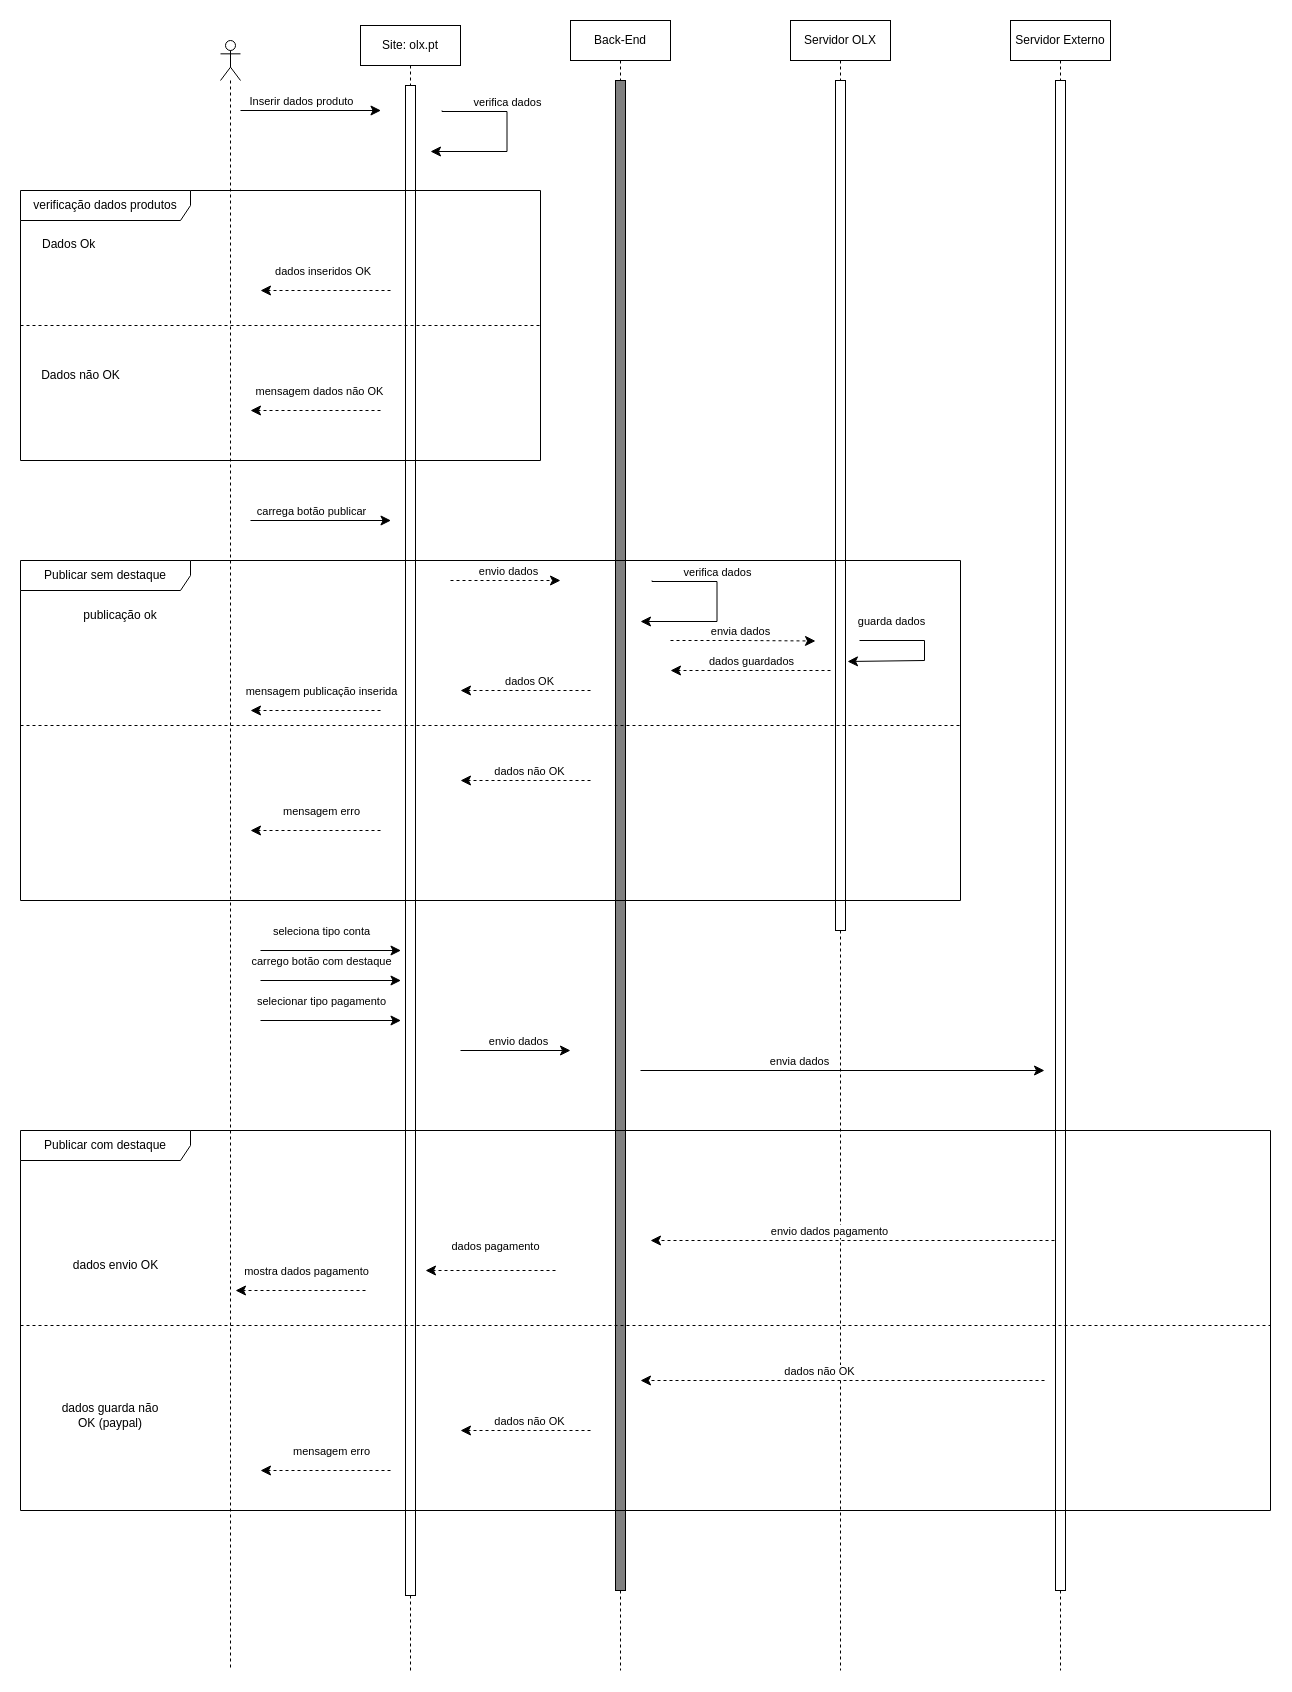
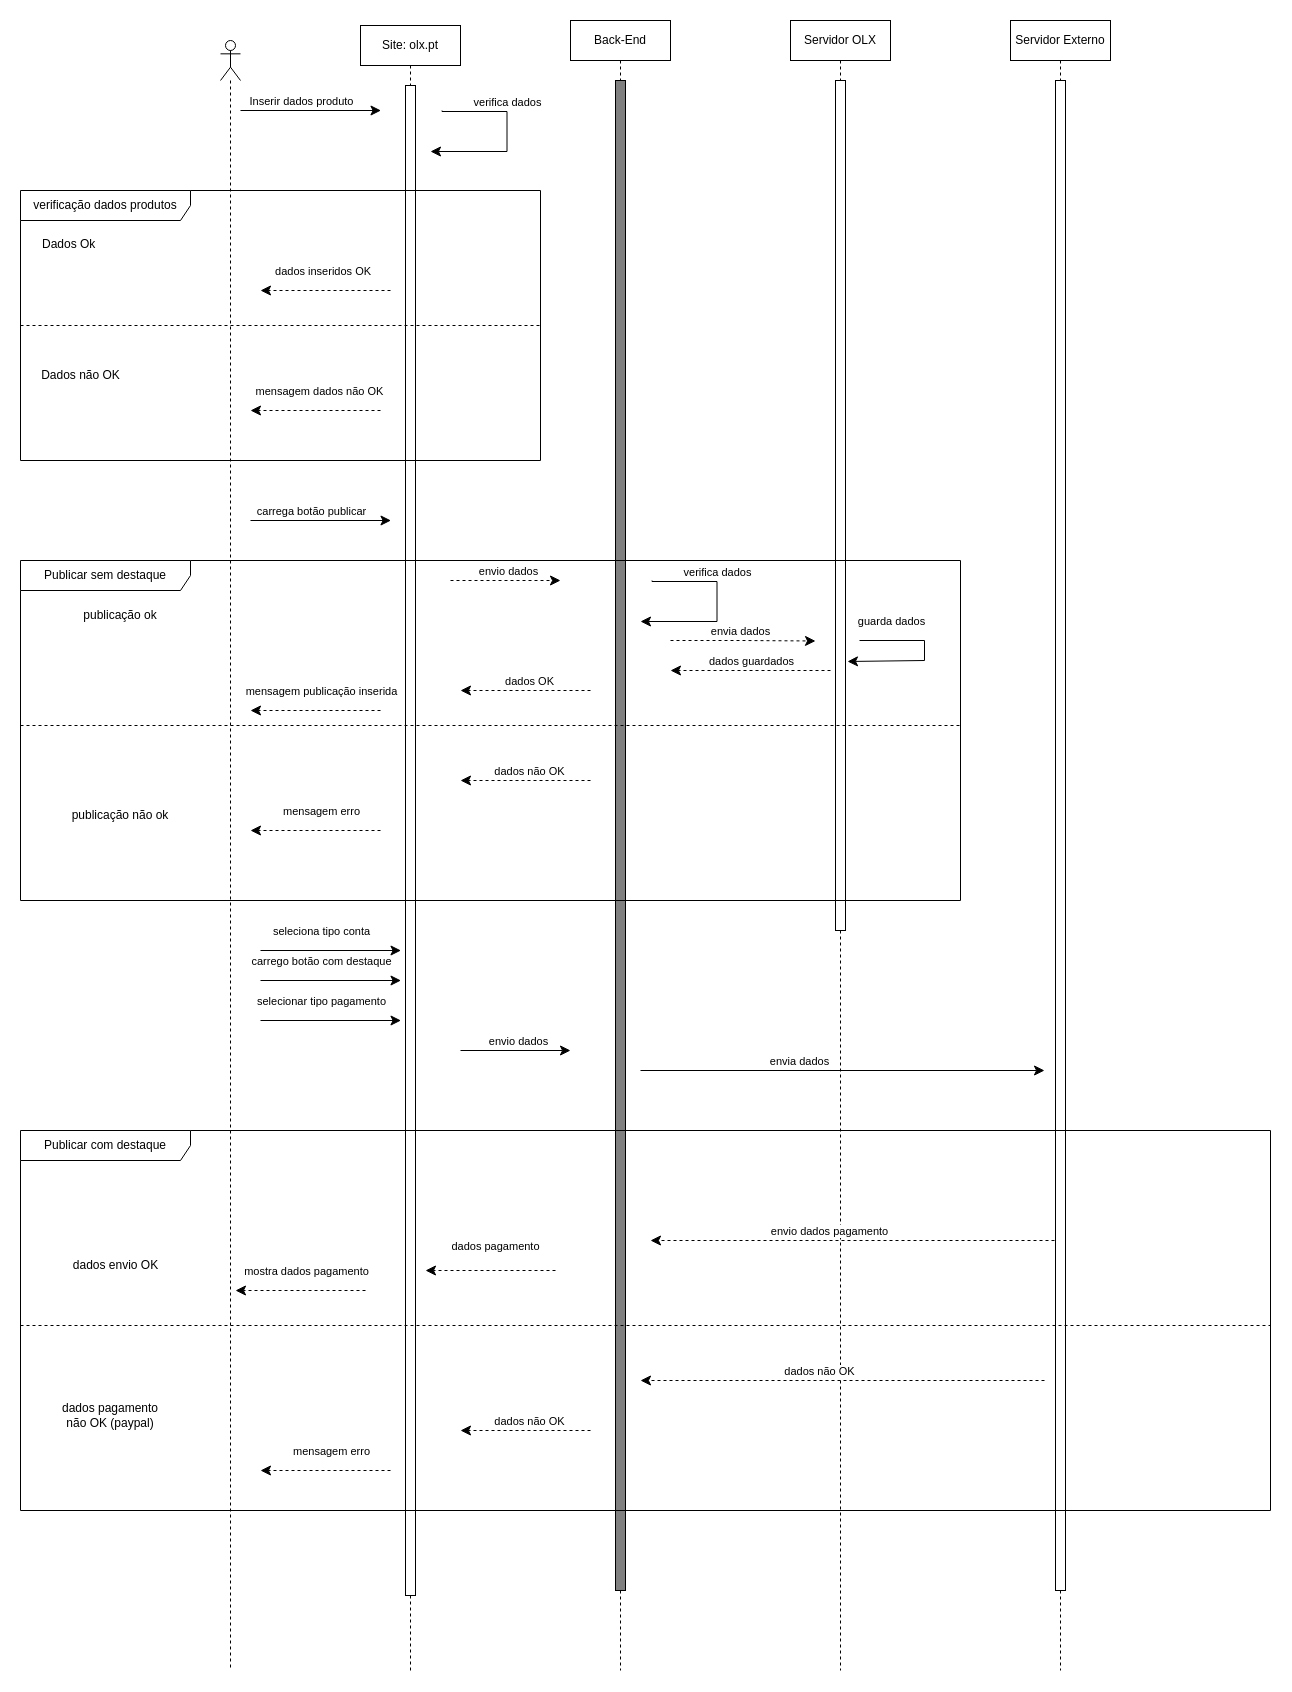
node "publicação não ok": added
node "dados guarda não OK (paypal)": label "dados guarda não OK (paypal)" -> "dados pagamento não OK (paypal)"
